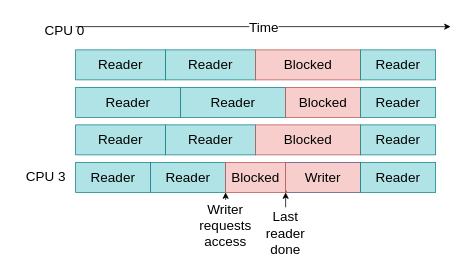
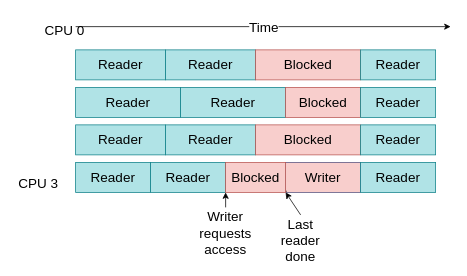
node "CPU 3": moved (45, 177) -> (38, 184)
node "Writer requests access": moved (225, 226) -> (225, 234)
node "Last reader done": moved (285, 234) -> (300, 241)
